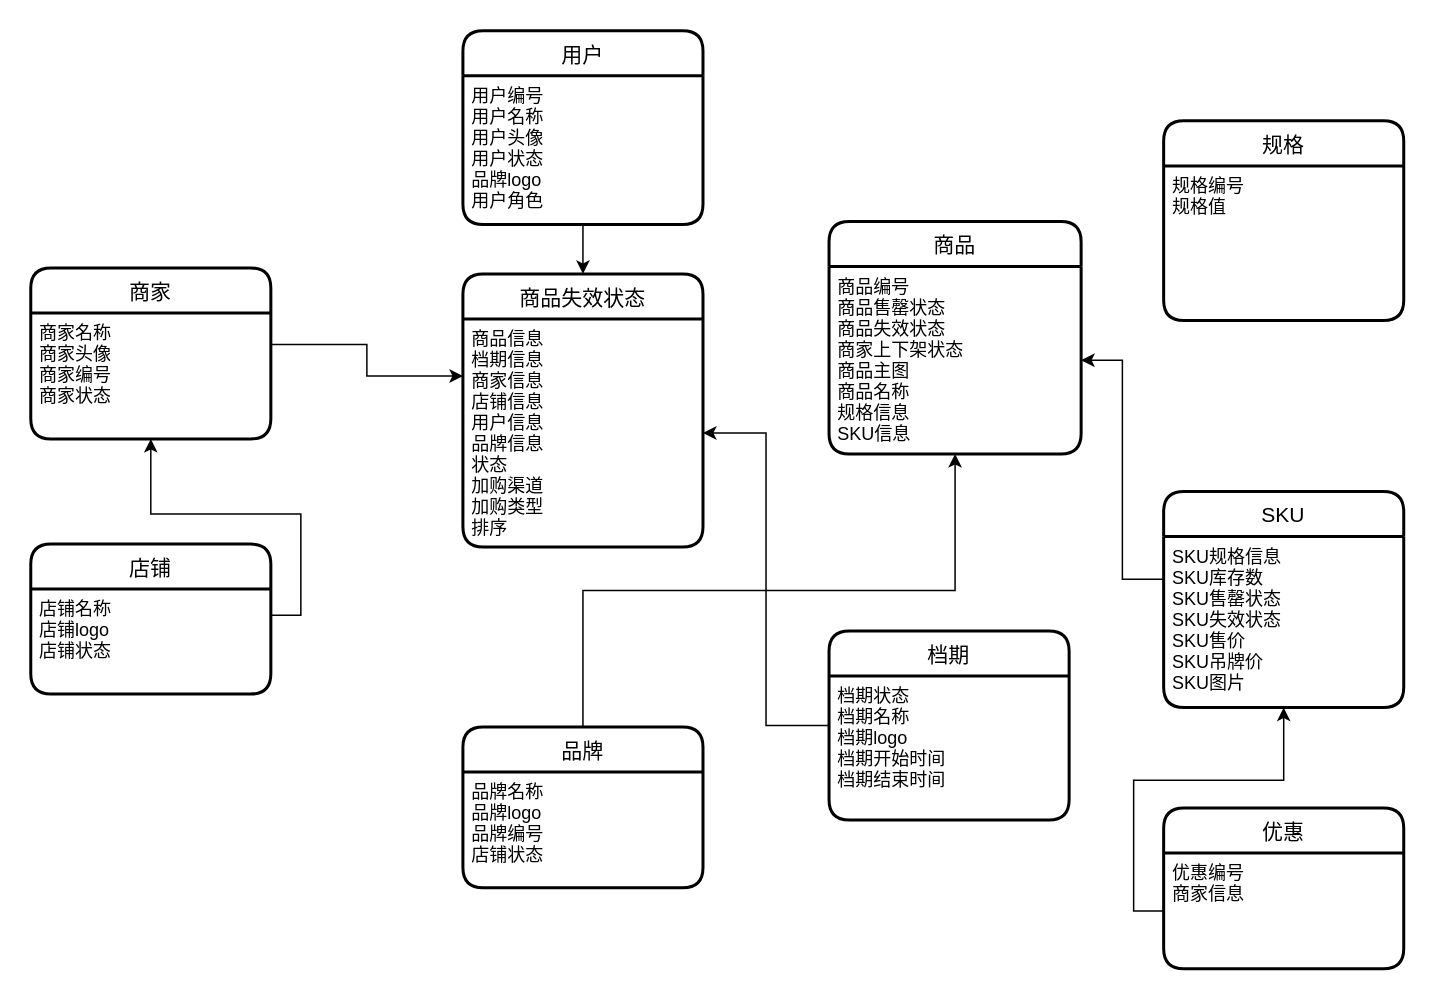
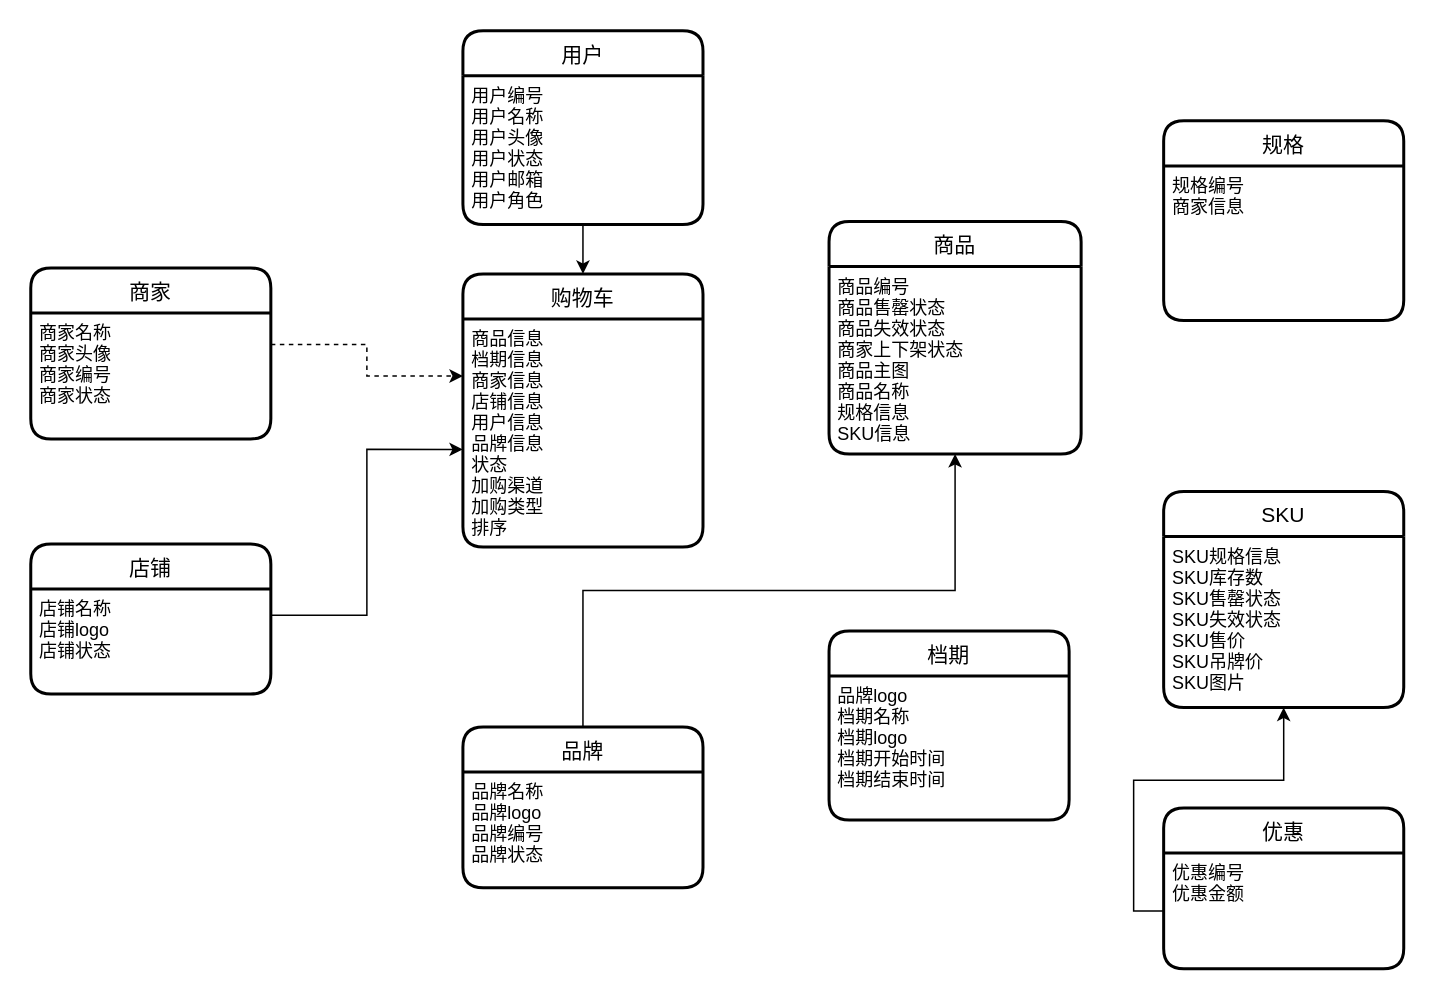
node "用户编号 用户名称 用户头像 用户状态 品牌logo 用户角色": label "用户编号 用户名称 用户头像 用户状态 品牌logo 用户角色" -> "用户编号 用户名称 用户头像 用户状态 用户邮箱 用户角色"
node "规格编号 规格值": label "规格编号 规格值" -> "规格编号 商家信息"
node "商品失效状态": label "商品失效状态" -> "购物车"
edge "商家名称 商家头像 商家编号 商家状态" -> "商品信息 档期信息 商家信息 店铺信息 用户信息 品牌信息 状态 加购渠道 加购类型 排序": style solid -> dashed
edge "SKU规格信息 SKU库存数 SKU售罄状态 SKU失效状态 SKU售价 SKU吊牌价 SKU图片" -> "商品编号 商品售罄状态 商品失效状态 商家上下架状态 商品主图 商品名称 规格信息 SKU信息": removed
edge "店铺名称 店铺logo 店铺状态" -> "商家名称 商家头像 商家编号 商家状态": now "店铺名称 店铺logo 店铺状态" -> "商品信息 档期信息 商家信息 店铺信息 用户信息 品牌信息 状态 加购渠道 加购类型 排序"
edge "档期" -> "商品信息 档期信息 商家信息 店铺信息 用户信息 品牌信息 状态 加购渠道 加购类型 排序": removed
node "档期状态 档期名称 档期logo 档期开始时间 档期结束时间": label "档期状态 档期名称 档期logo 档期开始时间 档期结束时间" -> "品牌logo 档期名称 档期logo 档期开始时间 档期结束时间"
node "品牌名称 品牌logo 品牌编号 店铺状态": label "品牌名称 品牌logo 品牌编号 店铺状态" -> "品牌名称 品牌logo 品牌编号 品牌状态"
node "优惠编号 商家信息": label "优惠编号 商家信息" -> "优惠编号 优惠金额"
